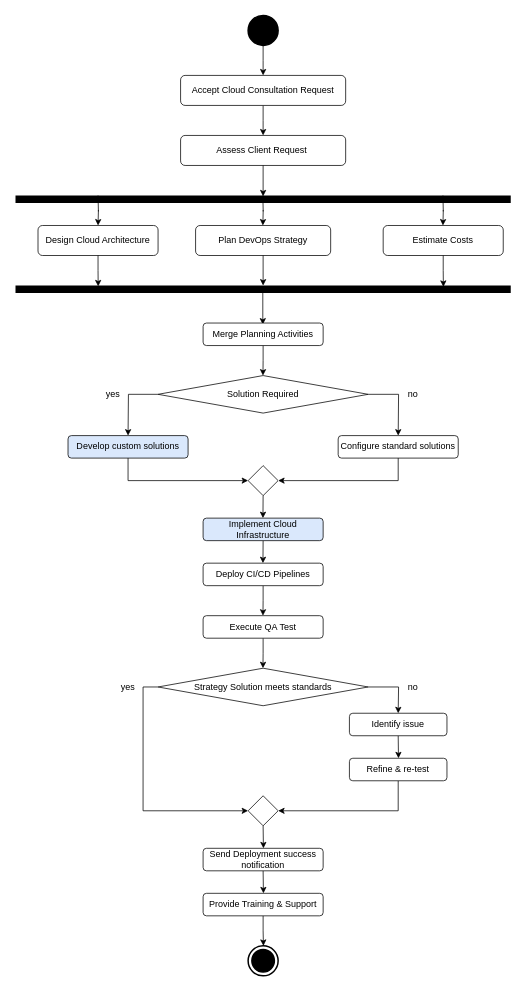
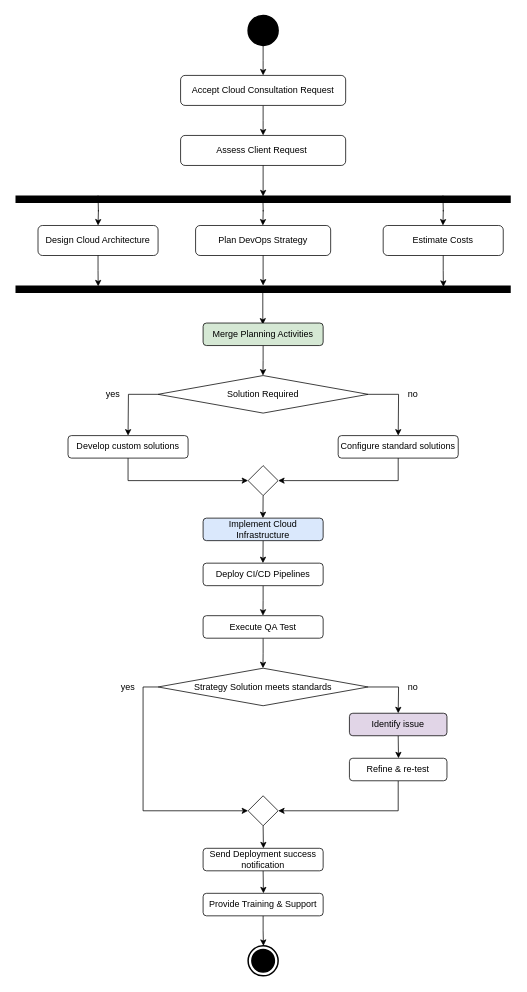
node "Merge Planning Activities": fillcolor #ffffff -> #d5e8d4
node "Develop custom solutions": fillcolor #dae8fc -> #ffffff
node "Identify issue": fillcolor #ffffff -> #e1d5e7
